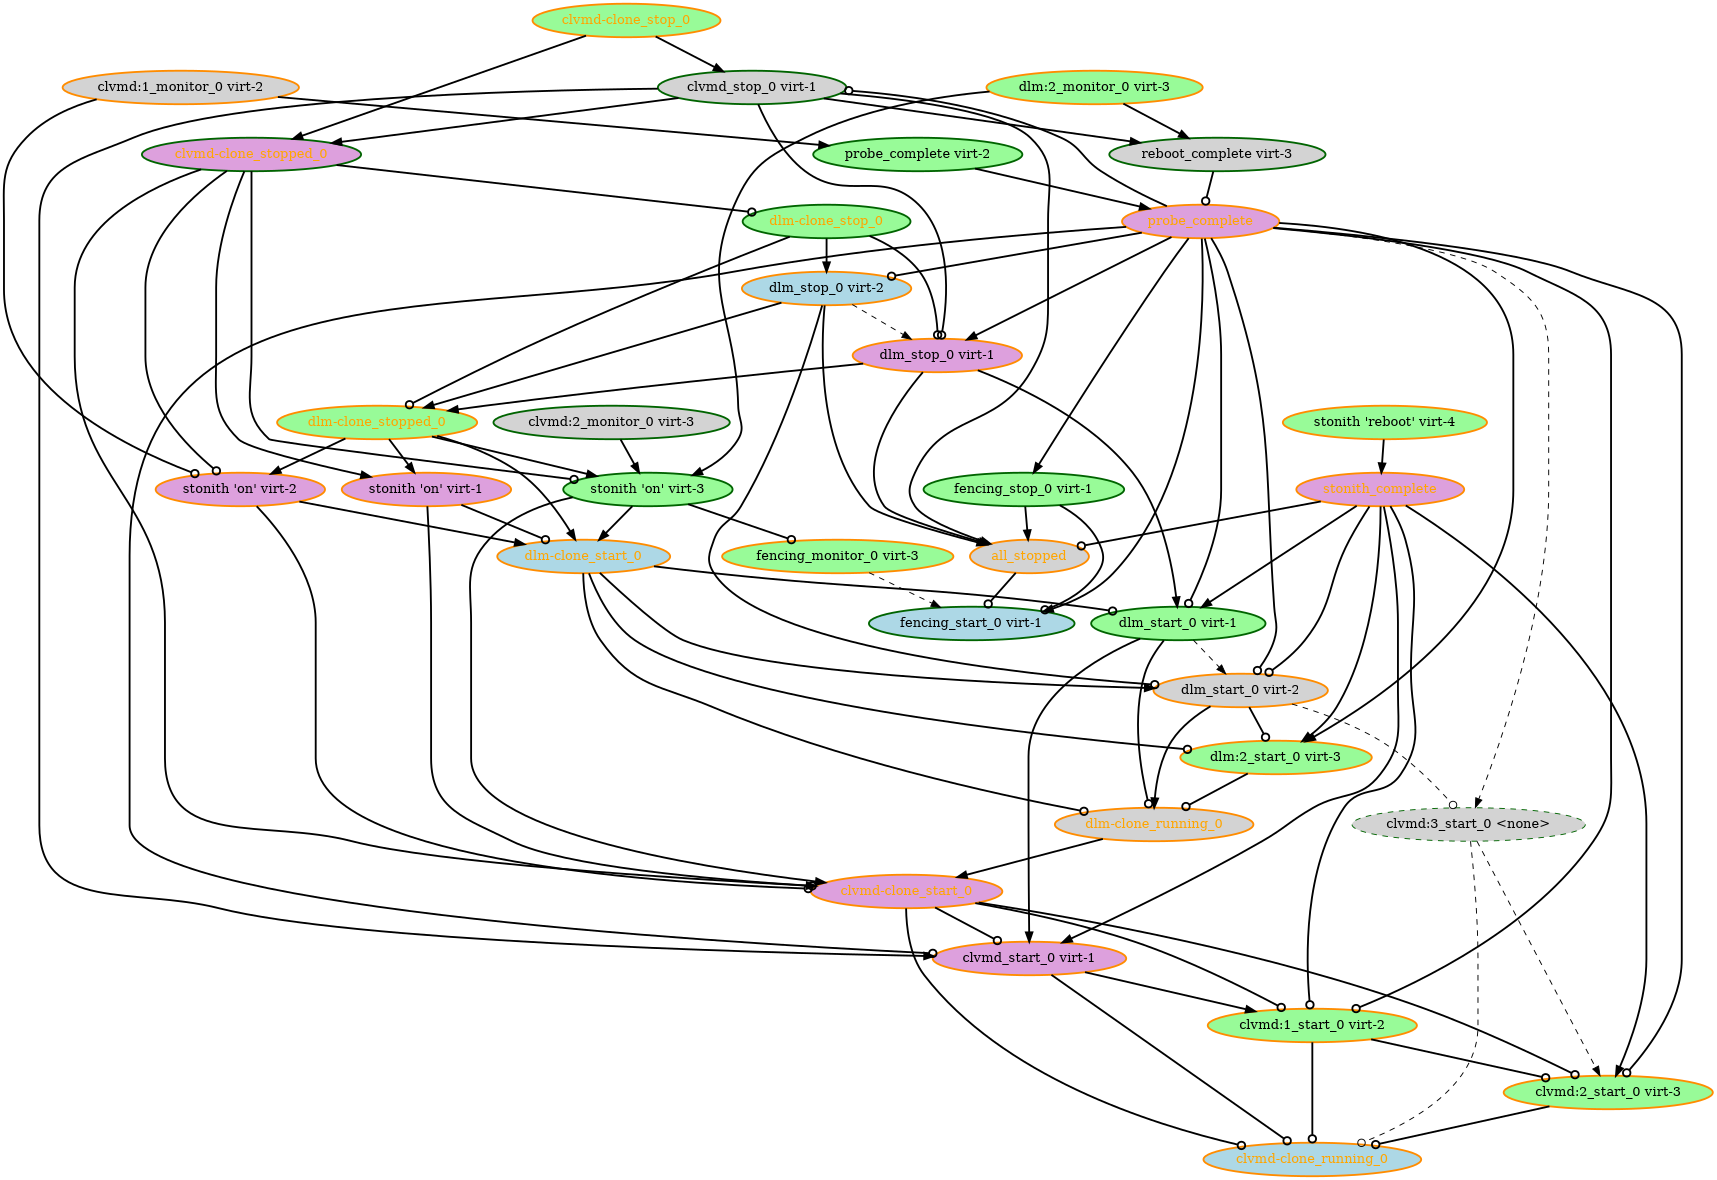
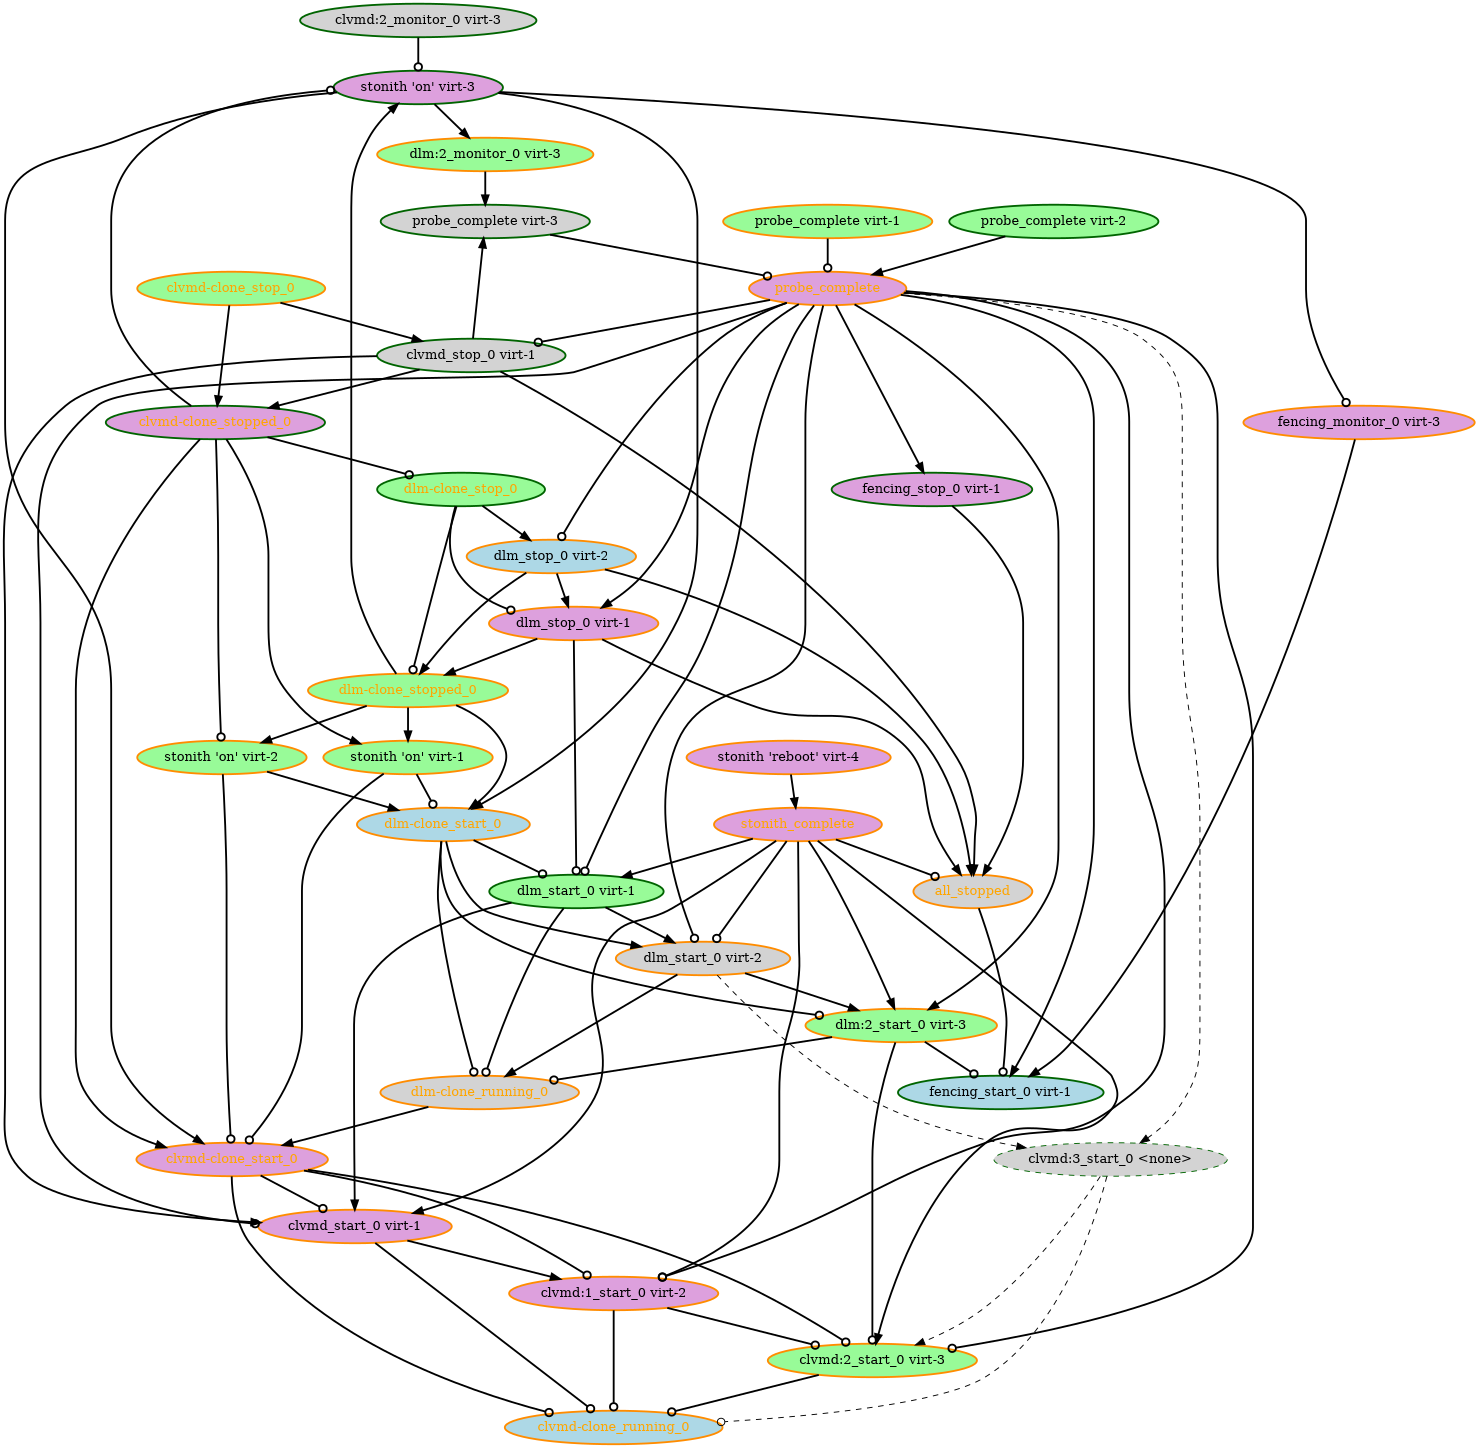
node "clvmd:1_monitor_0 virt-2": removed
node "reboot_complete virt-3": label "reboot_complete virt-3" -> "probe_complete virt-3"
edge "clvmd_stop_0 virt-1" -> "dlm_stop_0 virt-1": removed
edge "dlm:2_monitor_0 virt-3" -> "stonith 'on' virt-3": reversed
node "probe_complete virt-1": added
edge "dlm_stop_0 virt-2" -> "dlm_stop_0 virt-1": style dashed -> bold
node "stonith 'reboot' virt-4": fillcolor palegreen -> plum
edge "clvmd:2_monitor_0 virt-3" -> "stonith 'on' virt-3": arrowhead normal -> odot
edge "dlm_stop_0 virt-1" -> "dlm_start_0 virt-1": arrowhead normal -> odot
node "stonith 'on' virt-2": fillcolor plum -> palegreen
node "stonith 'on' virt-1": fillcolor plum -> palegreen
node "stonith 'on' virt-3": fillcolor palegreen -> plum
node "fencing_stop_0 virt-1": fillcolor palegreen -> plum
node "fencing_monitor_0 virt-3": fillcolor palegreen -> plum
edge "fencing_stop_0 virt-1" -> "fencing_start_0 virt-1": now "dlm:2_start_0 virt-3" -> "fencing_start_0 virt-1"
edge "fencing_monitor_0 virt-3" -> "fencing_start_0 virt-1": style dashed -> bold
edge "dlm_stop_0 virt-2" -> "dlm_start_0 virt-2": removed
edge "dlm_start_0 virt-1" -> "dlm_start_0 virt-2": style dashed -> bold
edge "dlm_start_0 virt-2" -> "dlm:2_start_0 virt-3": arrowhead odot -> normal
edge "dlm_start_0 virt-2" -> "clvmd:3_start_0 <none>": arrowhead odot -> normal
node "clvmd:1_start_0 virt-2": fillcolor palegreen -> plum
edge "dlm:2_start_0 virt-3" -> "clvmd:2_start_0 virt-3": added
